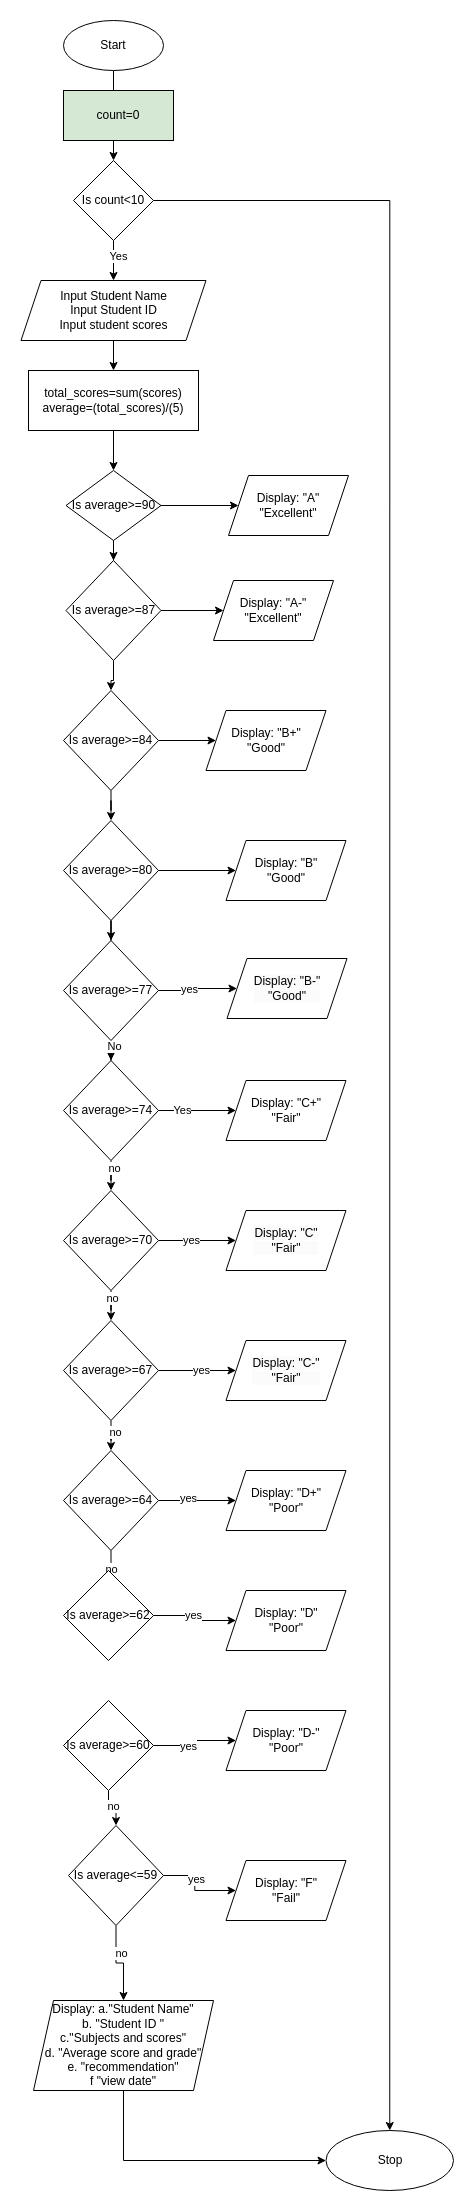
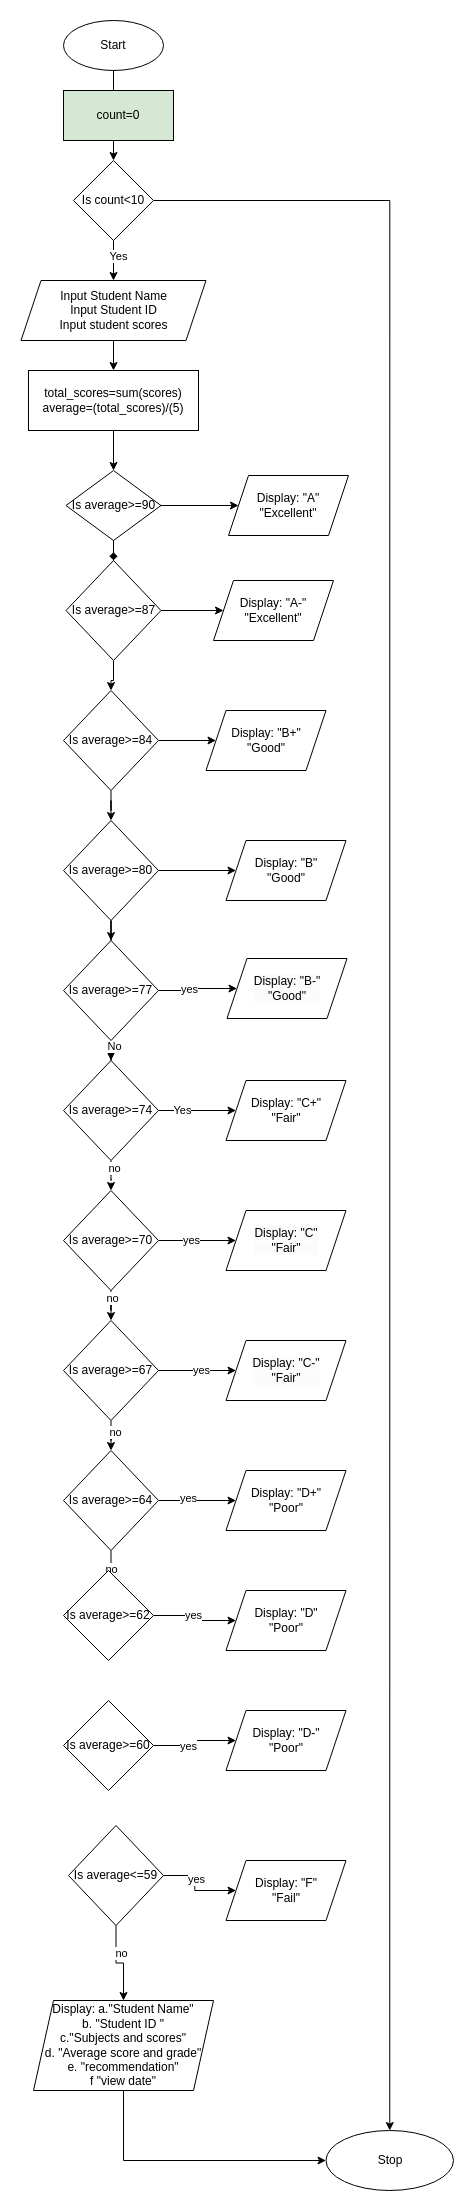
edge "Is average>=90" -> "Is average>=87": arrowhead classic -> diamond
edge "Is average>=74" -> "Is average>=70": style solid -> dashed
edge "Is average>=60" -> "Is average<=59": removed, label "no"
